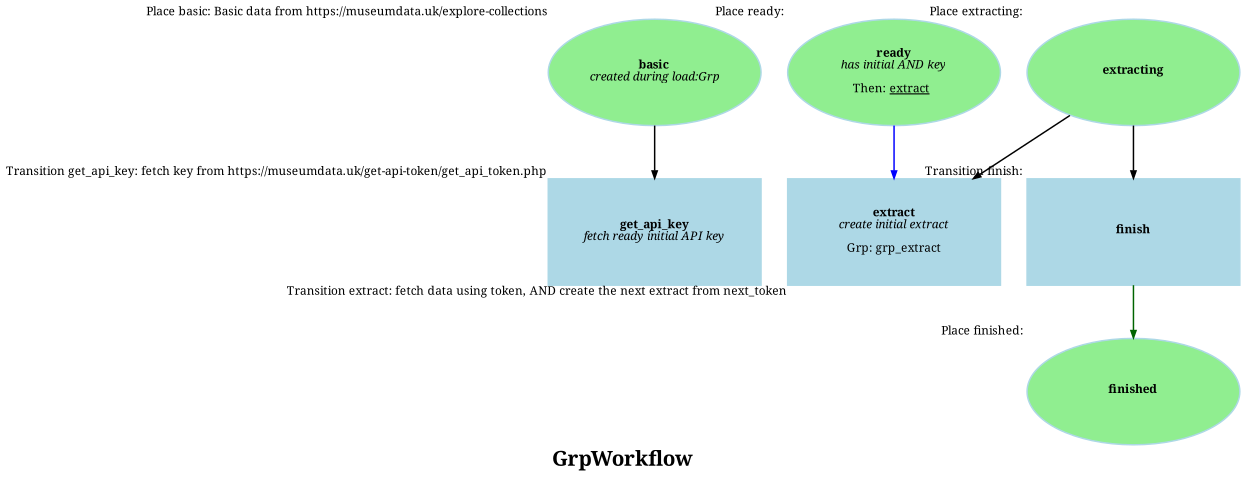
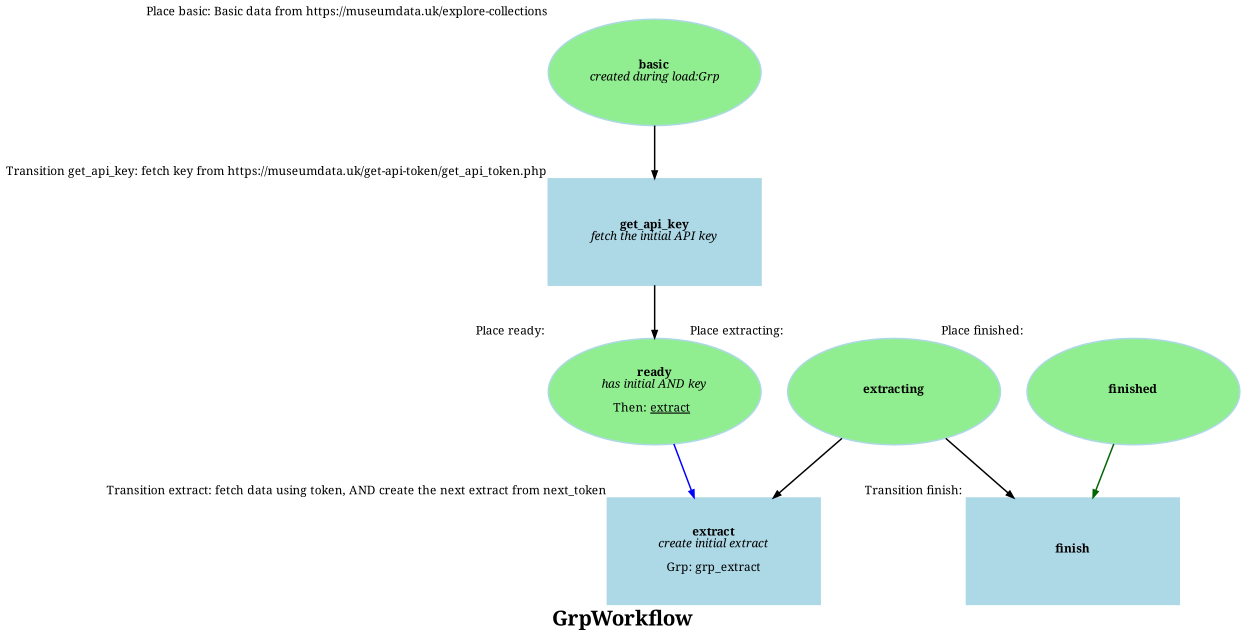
node "get_api_key": text "fetch ready initial API key" -> "fetch the initial API key"
edge "get_api_key" -> "ready": added
edge "finish" -> "finished": reversed
